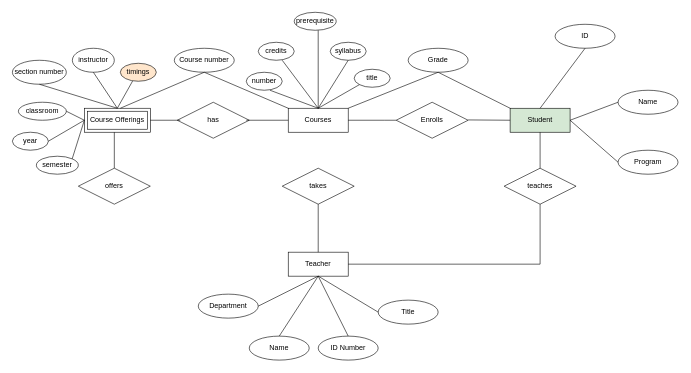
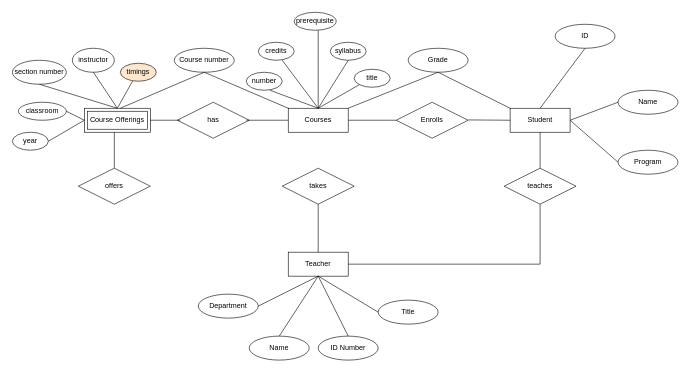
node "Student": fillcolor #d5e8d4 -> #ffffff
edge "Course Offerings" -- "semester": removed
node "semester": removed
